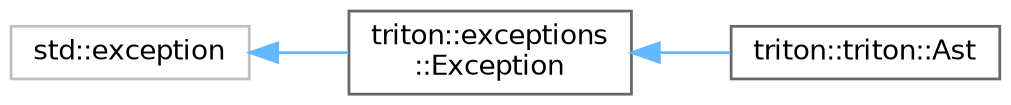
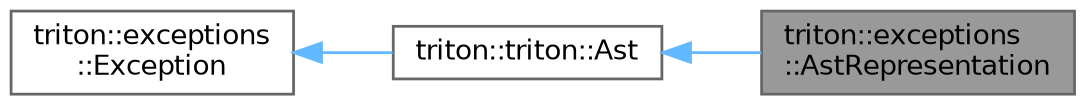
node "std::exception": removed
node "triton::exceptions ::AstRepresentation": added
